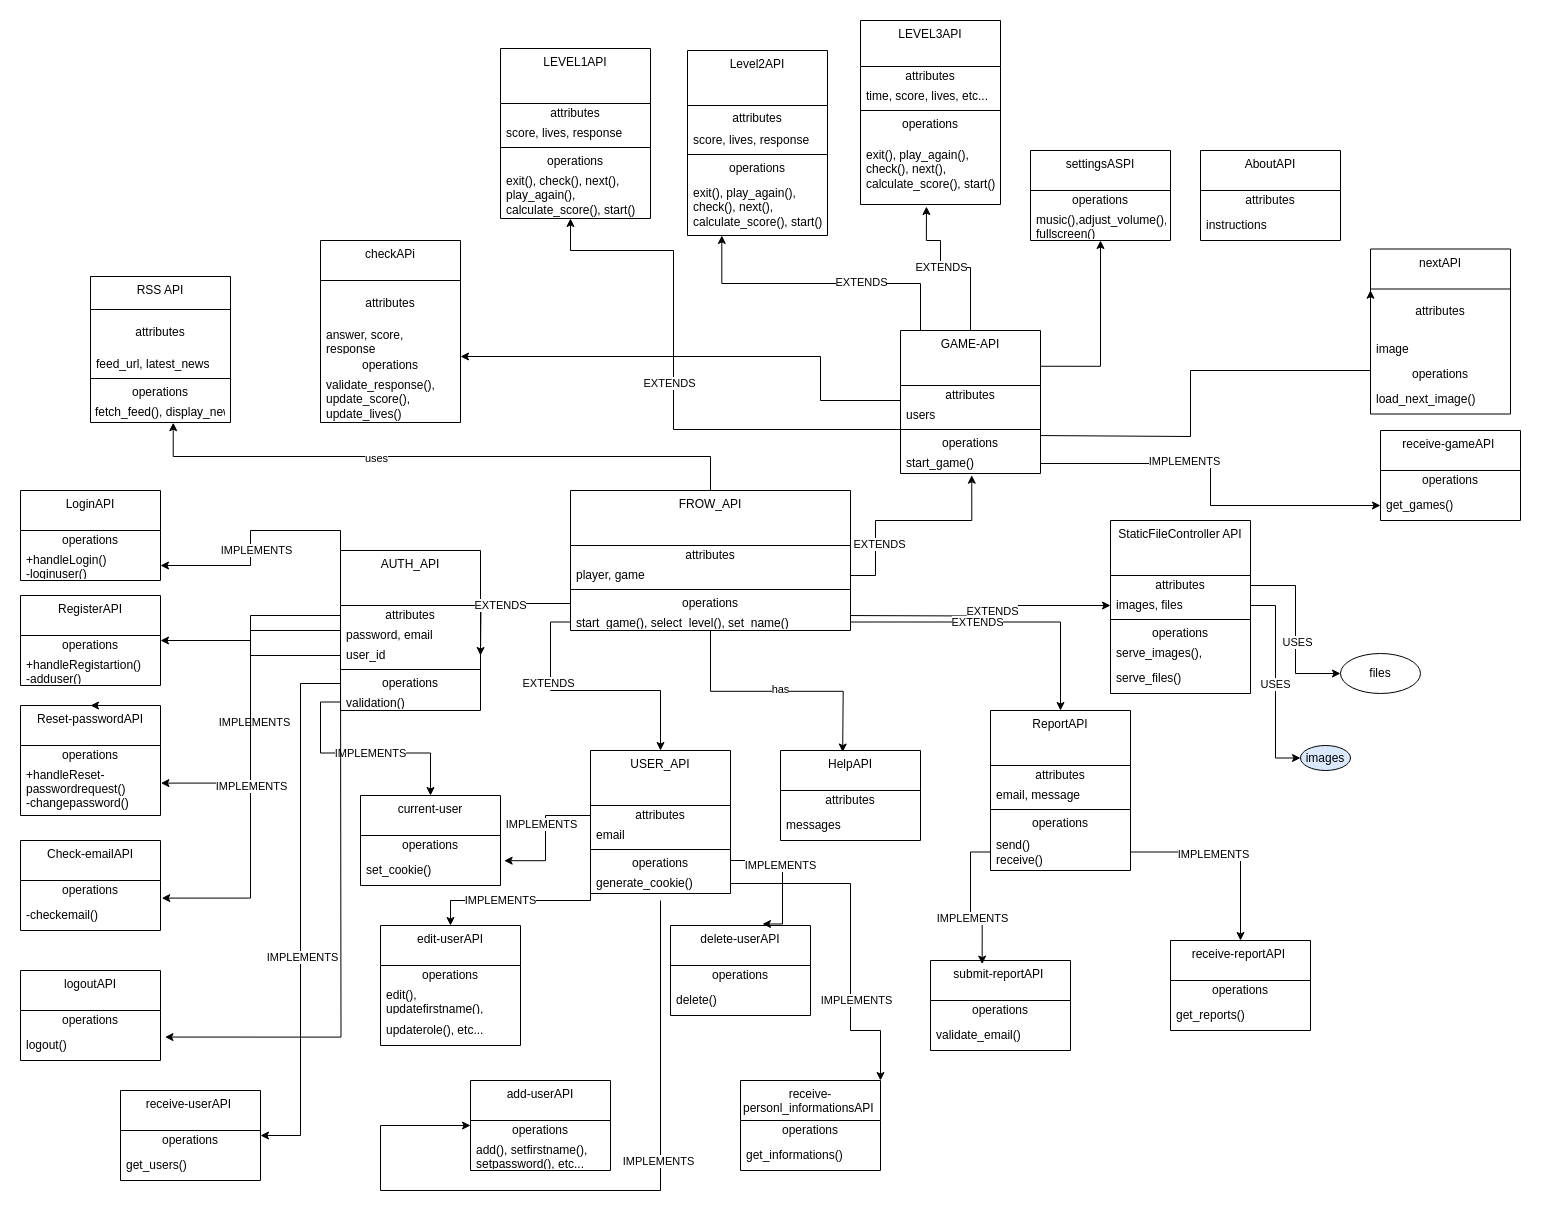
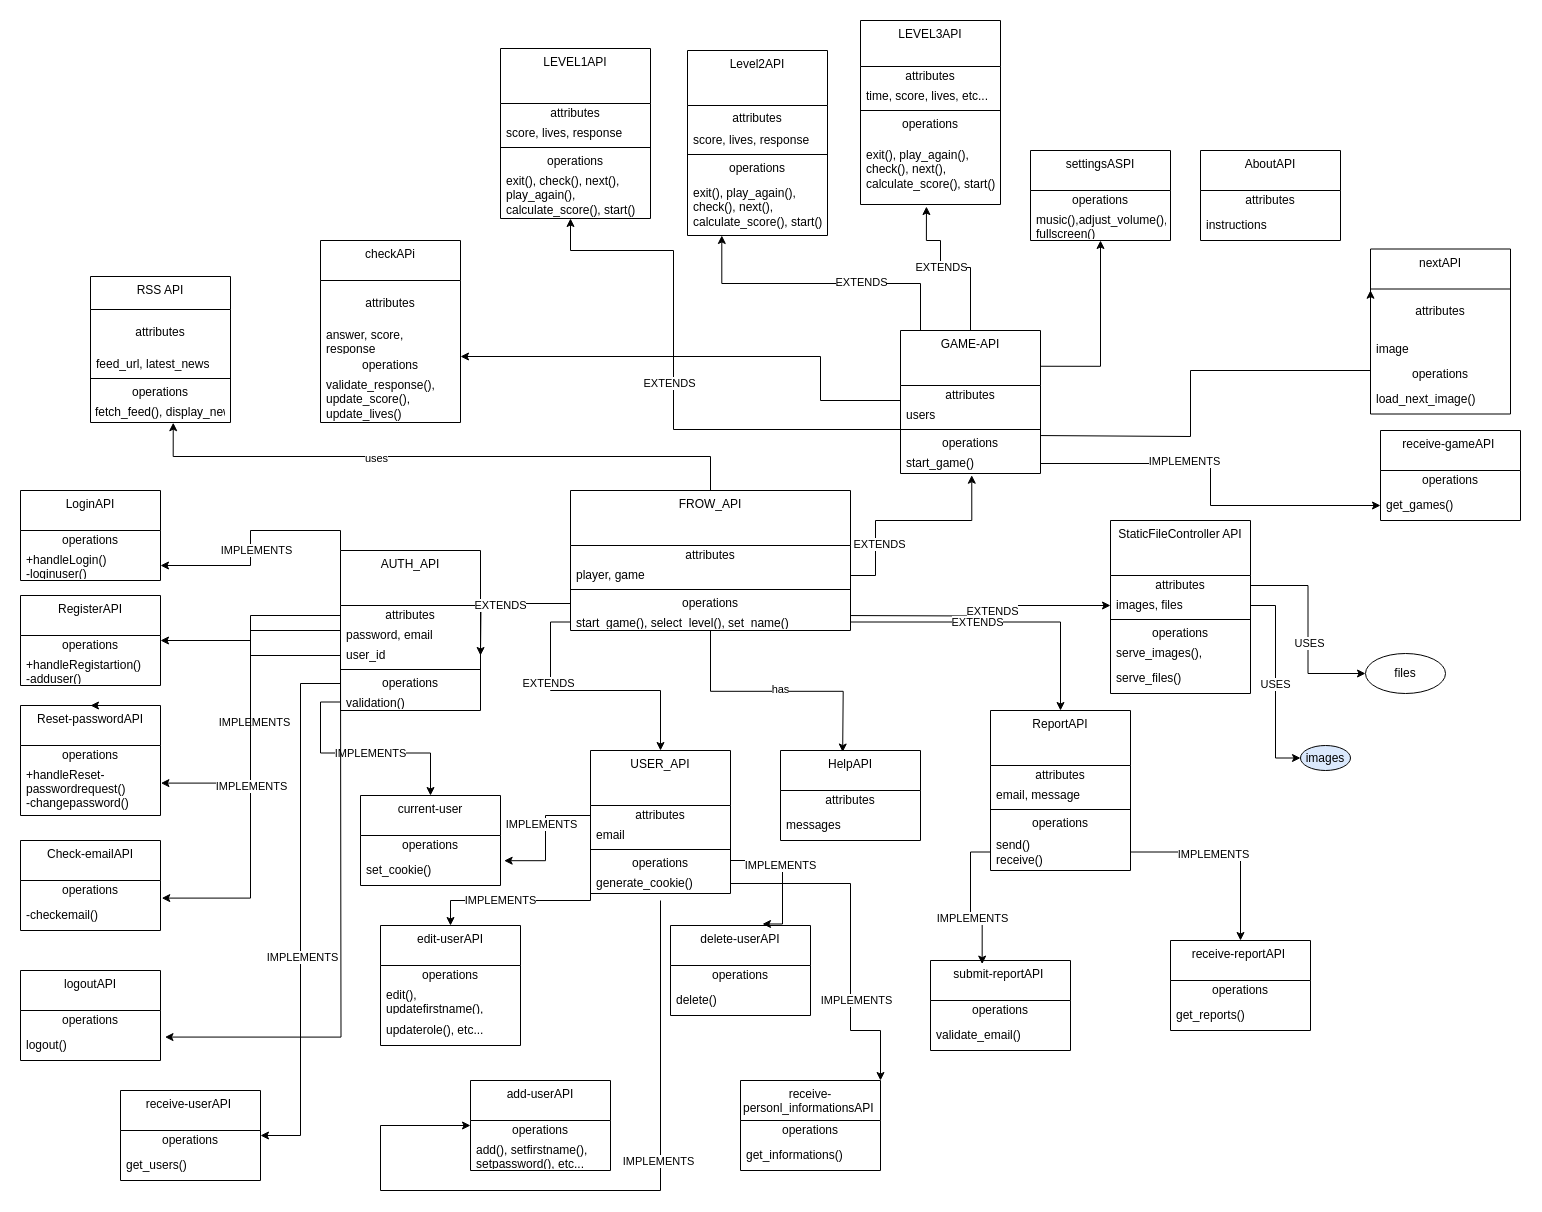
node "files": moved (1381, 674) -> (1406, 674)
